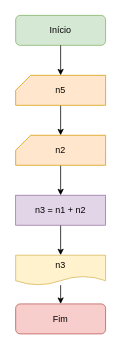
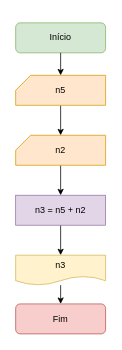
node "Início": moved (60, 30) -> (60, 38)
node "n3 = n1 + n2": label "n3 = n1 + n2" -> "n3 = n5 + n2"
